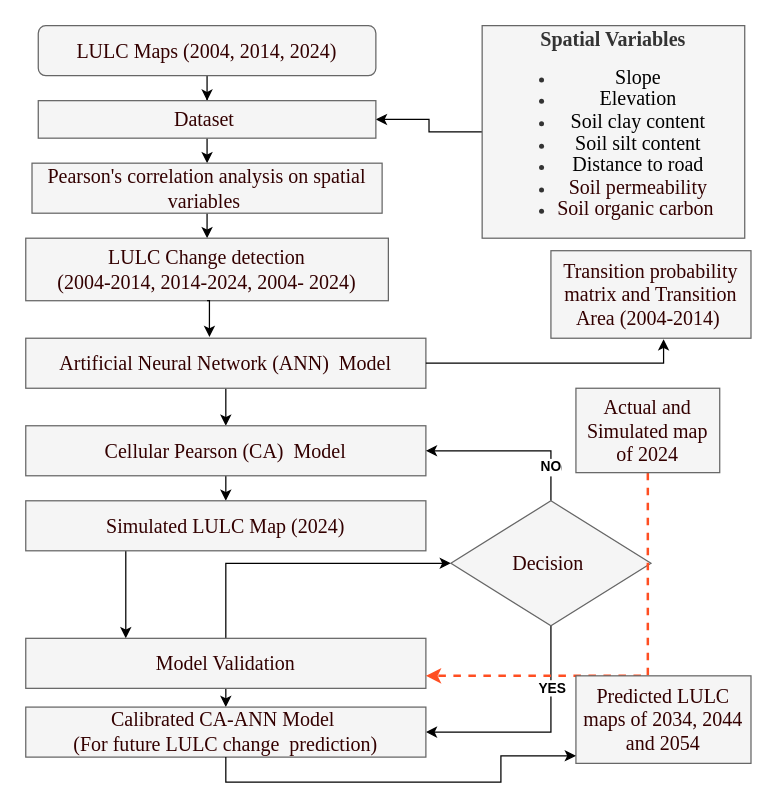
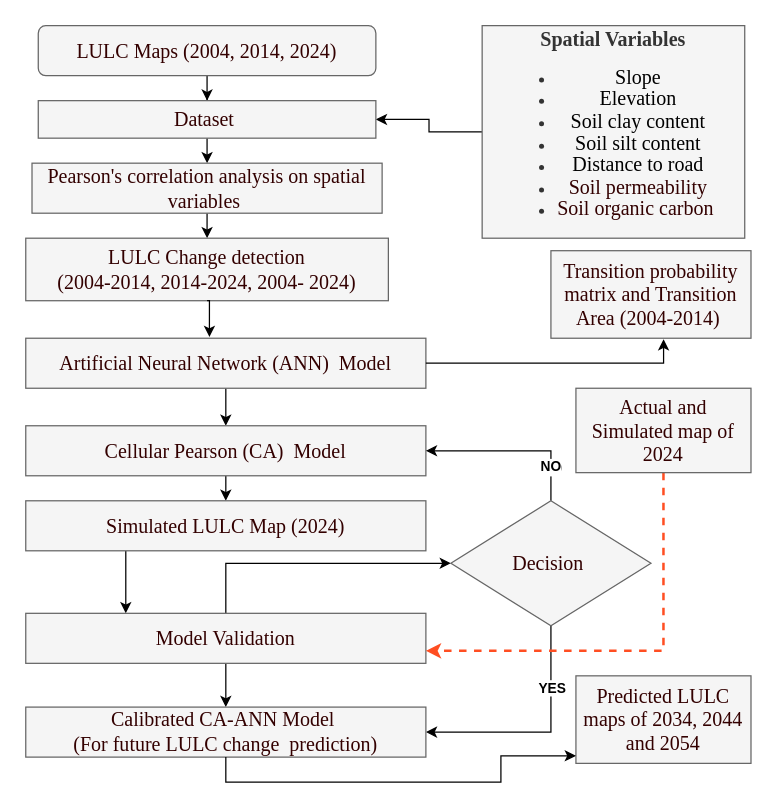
node "Actual and Simulated map of 2024": size 144x84 -> 175x84
node "Model Validation": moved (226, 663) -> (226, 638)
